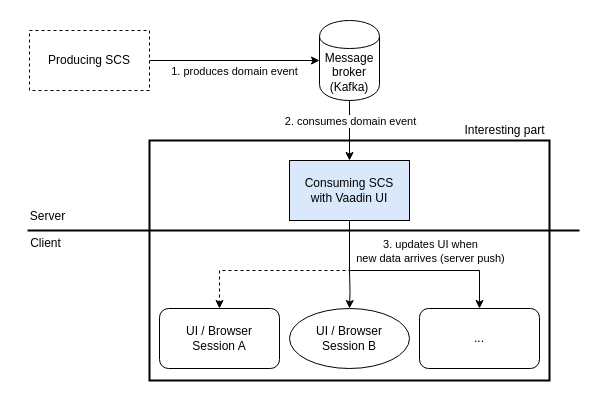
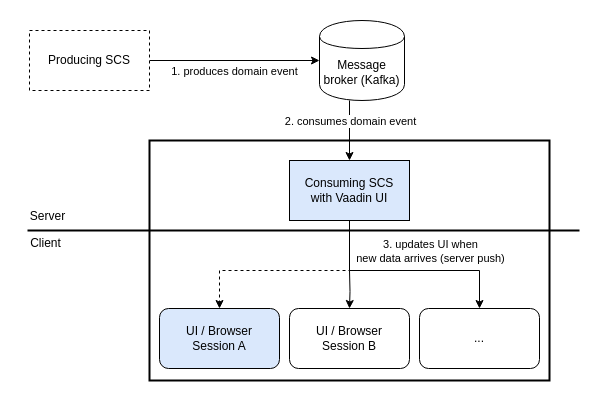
node "Message broker (Kafka)": size 60x80 -> 85x80
node "Interesting part": removed
node "UI / Browser Session A": fillcolor #ffffff -> #dae8fc
node "UI / Browser Session B": shape ellipse -> rounded rectangle
